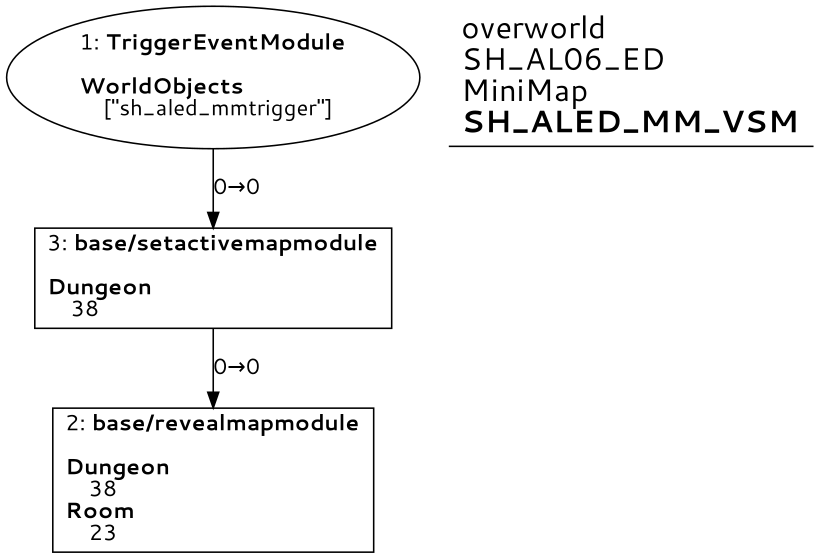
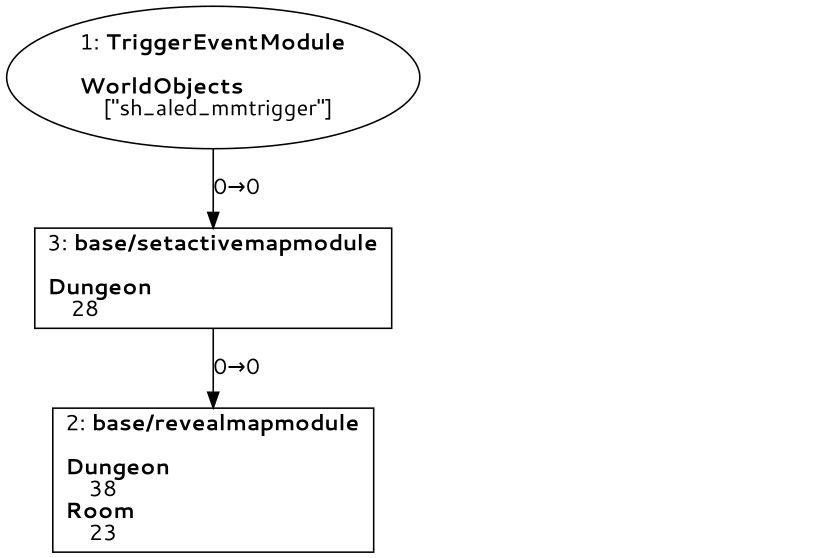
node "overworld": removed
node "3:": text "38" -> "28"
